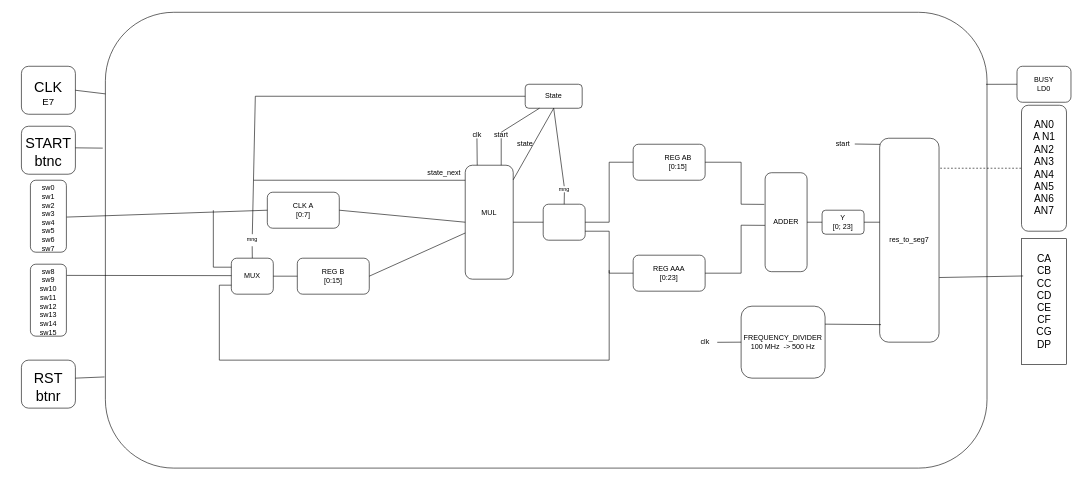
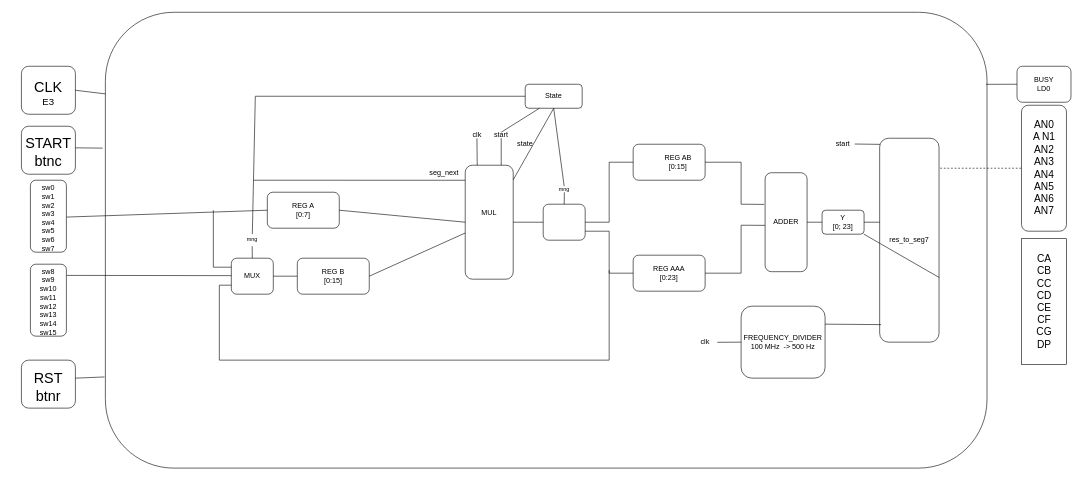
node "CLK E7": label "CLK E7" -> "CLK E3"
node "state_next": label "state_next" -> "seg_next"
node "CLK A [0:7]": label "CLK A [0:7]" -> "REG A [0:7]"
edge "res_to_seg7" -- "CA CB CC CD CE CF CG DP": now "res_to_seg7" -- "Y [0; 23]"
